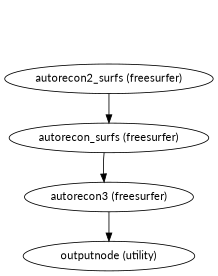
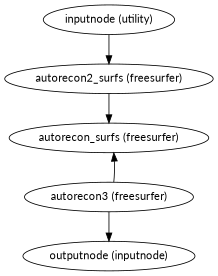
node "inputnode (utility)": added
edge "autorecon_surfs (freesurfer)" -> "autorecon3 (freesurfer)": reversed
node "outputnode (utility)": label "outputnode (utility)" -> "outputnode (inputnode)"
